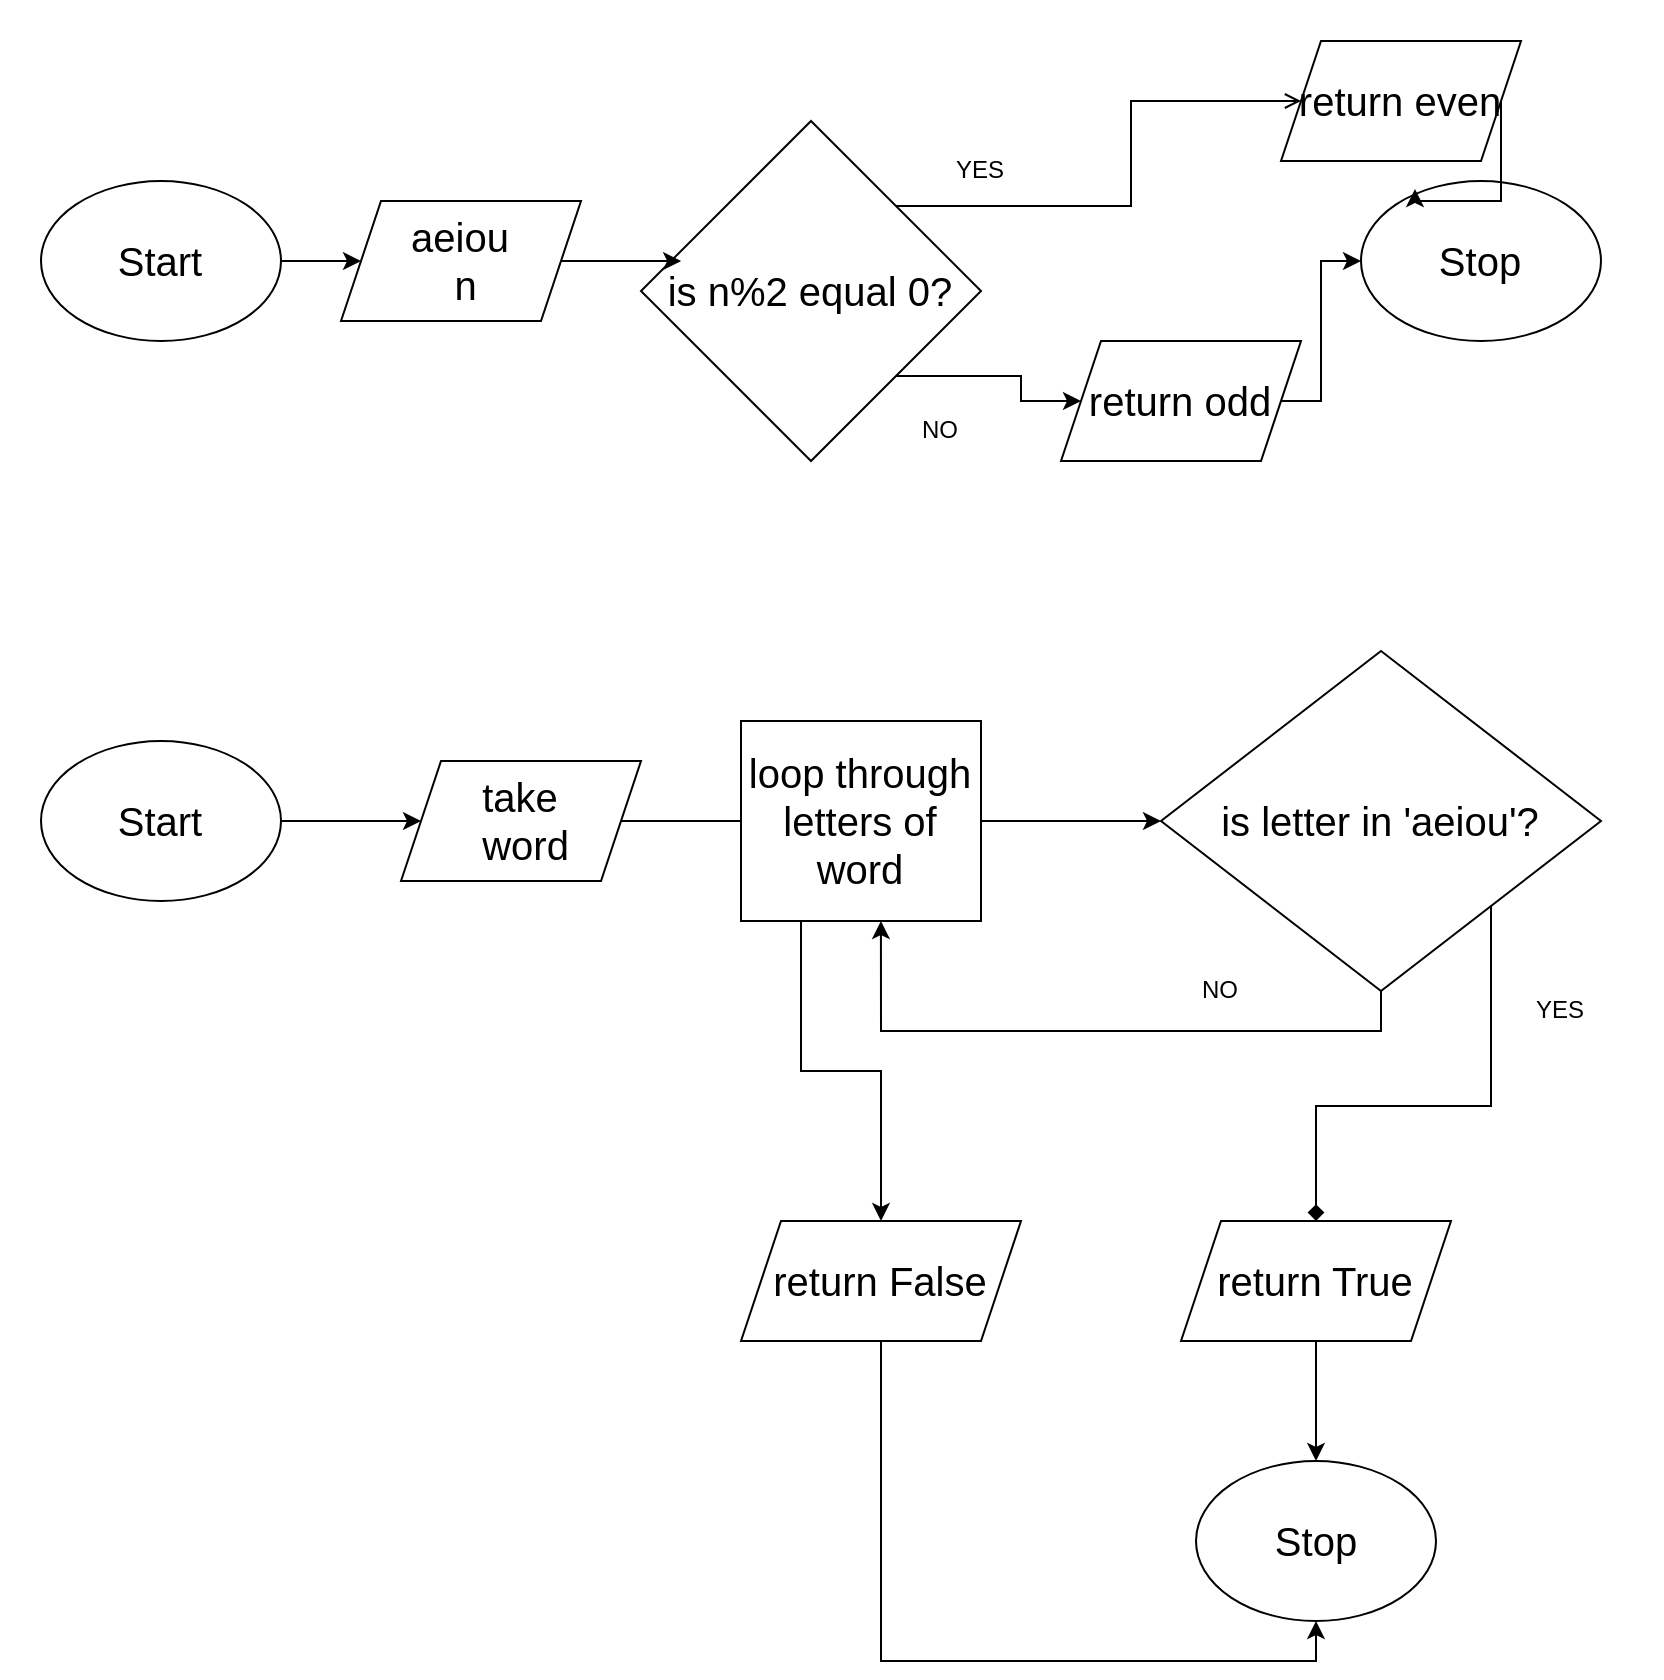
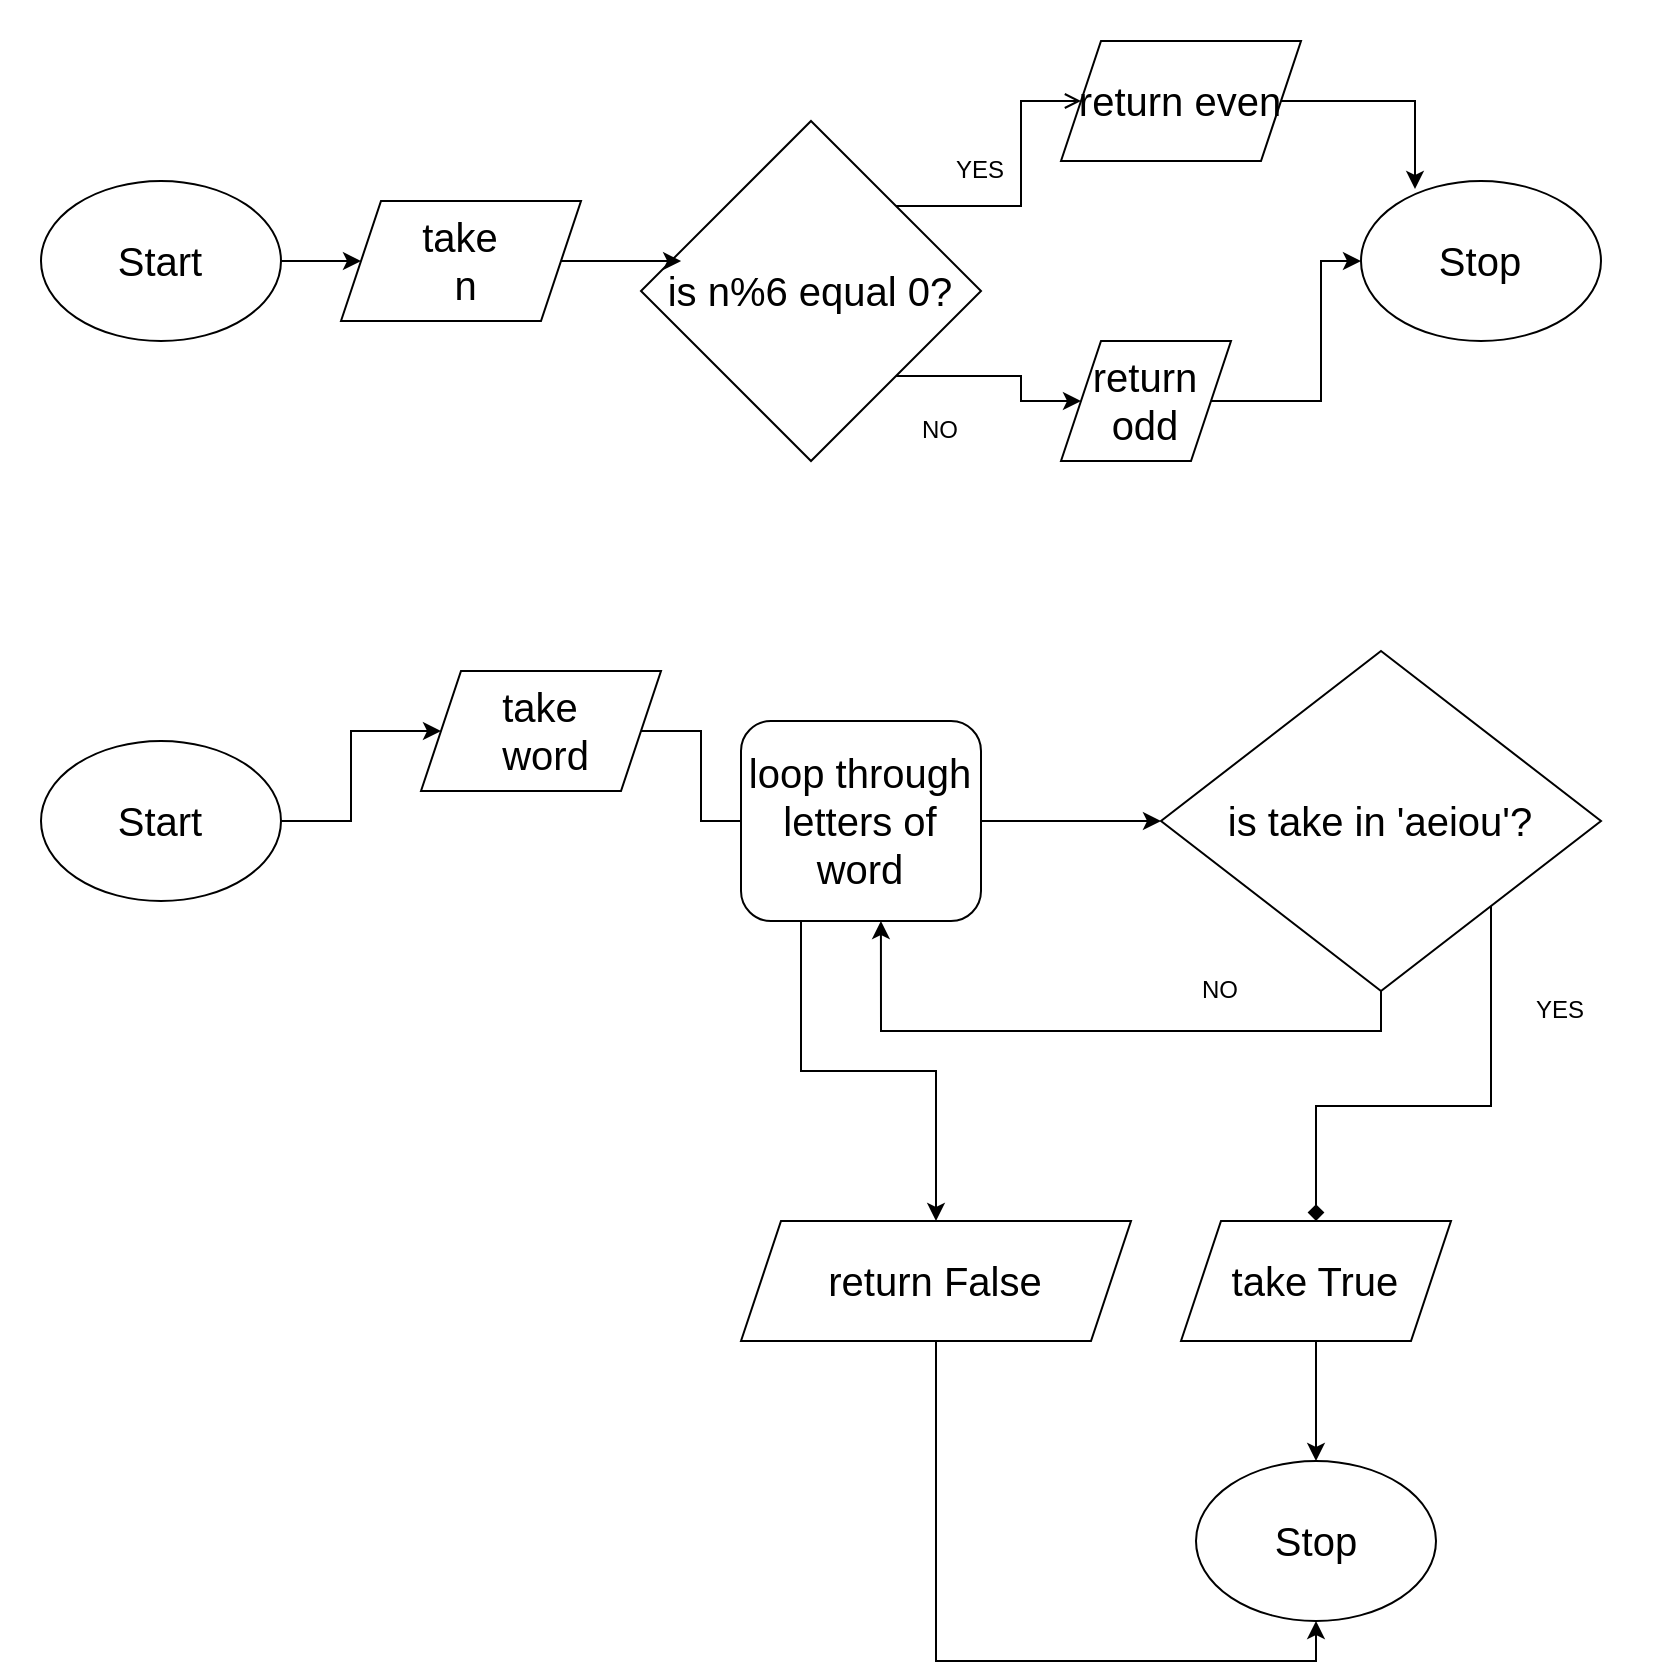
node "return even": moved (1401, 101) -> (1181, 101)
node "aeiou n": label "aeiou n" -> "take n"
node "is n%2 equal 0?": label "is n%2 equal 0?" -> "is n%6 equal 0?"
node "return odd": size 240x120 -> 170x120
node "take word": moved (521, 821) -> (541, 731)
node "loop through letters of word": shape rectangle -> rounded rectangle
node "is letter in 'aeiou'?": label "is letter in 'aeiou'?" -> "is take in 'aeiou'?"
node "return False": size 280x120 -> 390x120
node "return True": label "return True" -> "take True"
